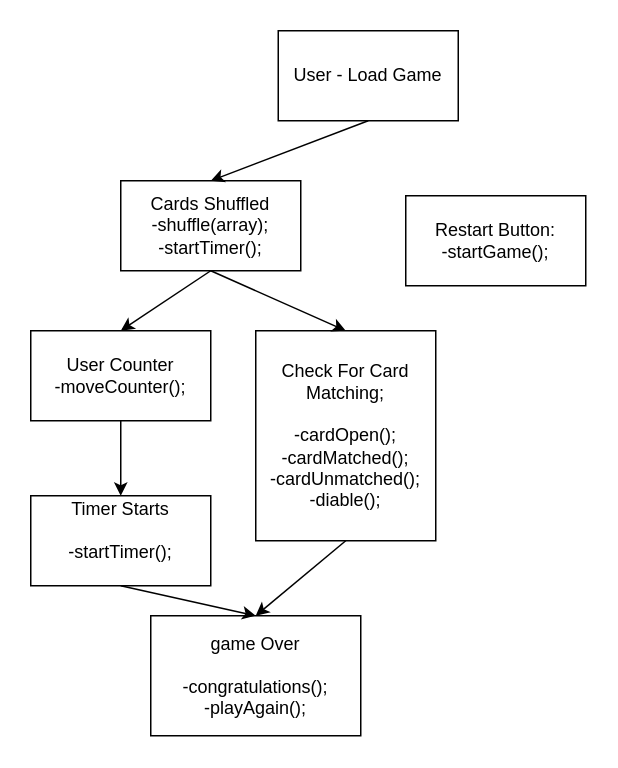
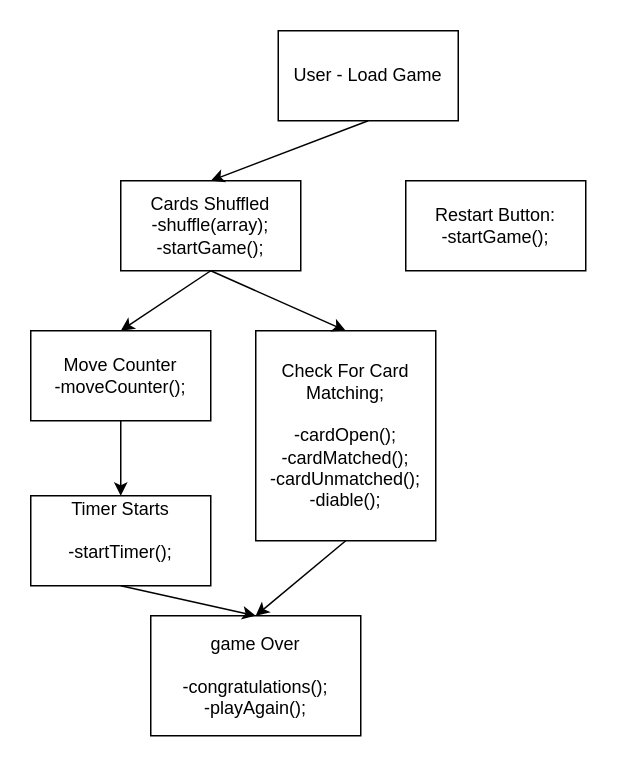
node "Cards Shuffled -shuffle(array); -startTimer();": label "Cards Shuffled -shuffle(array); -startTimer();" -> "Cards Shuffled -shuffle(array); -startGame();"
node "Restart Button: -startGame();": moved (496, 241) -> (496, 226)
node "User Counter -moveCounter();": label "User Counter -moveCounter();" -> "Move Counter -moveCounter();"
